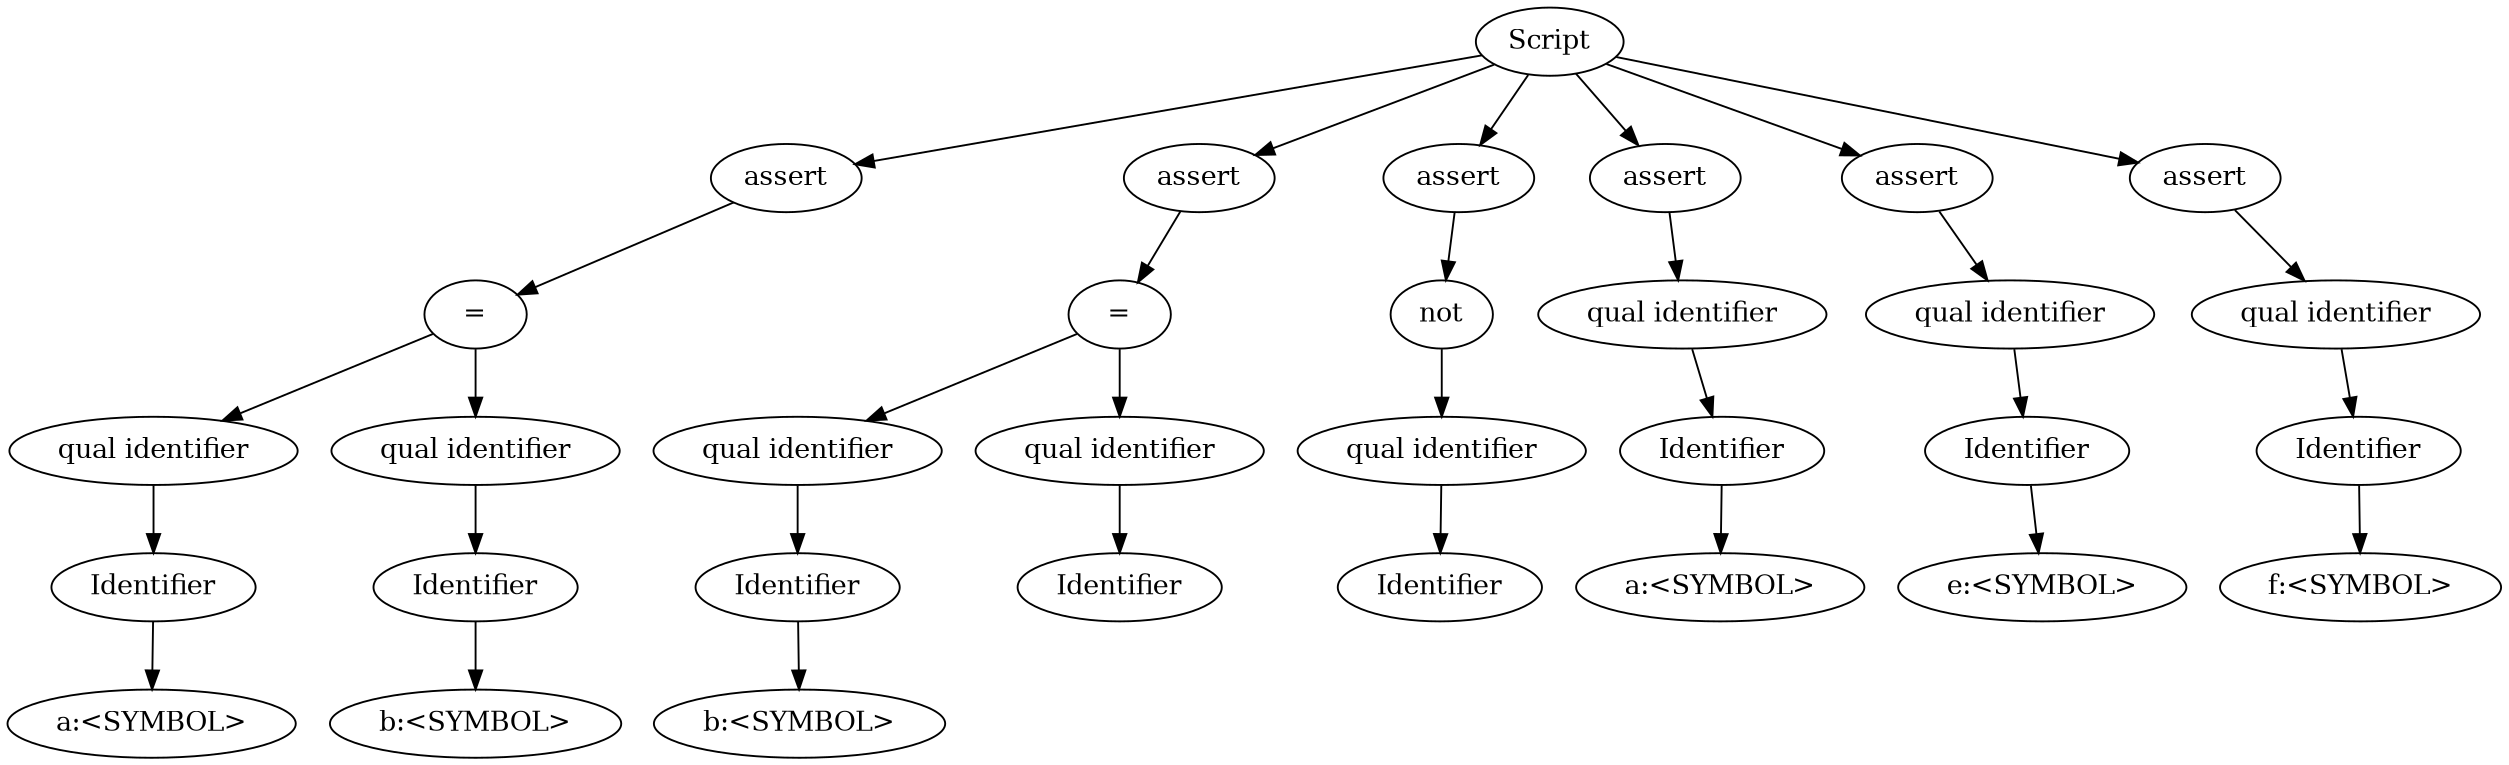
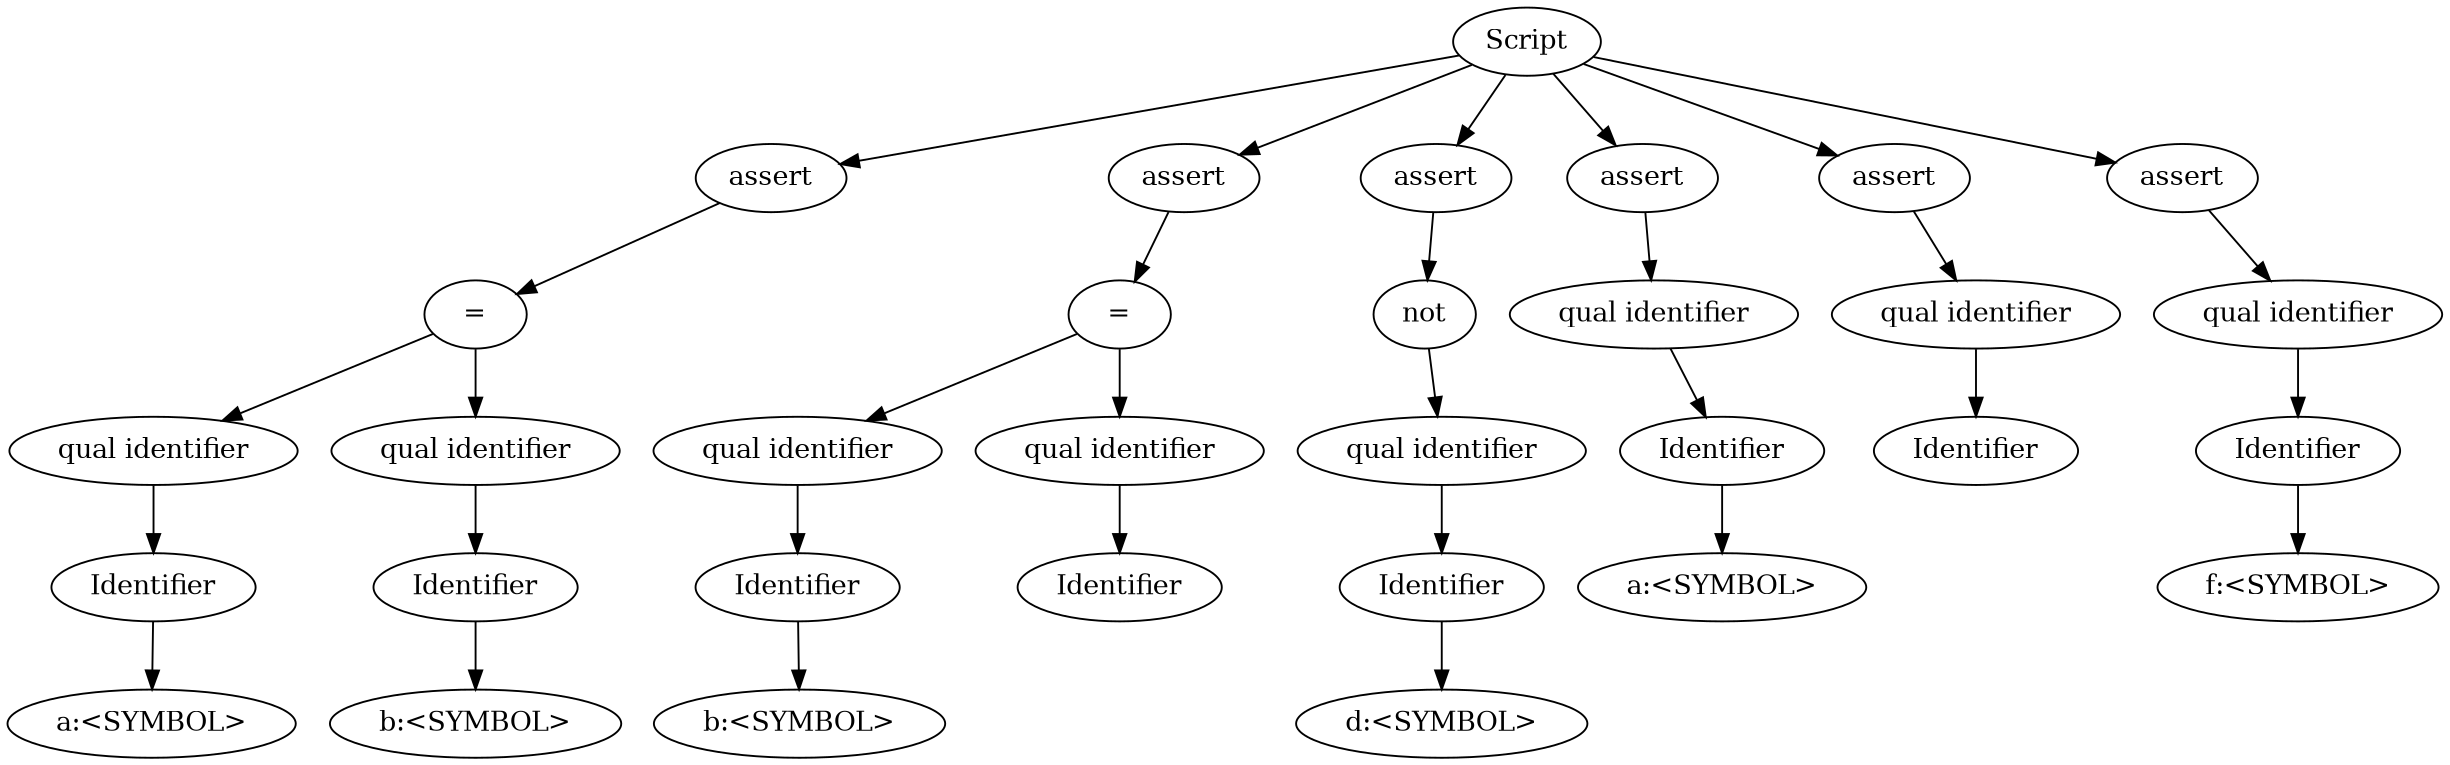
node "e:<SYMBOL>": removed
node "d:<SYMBOL>": added
